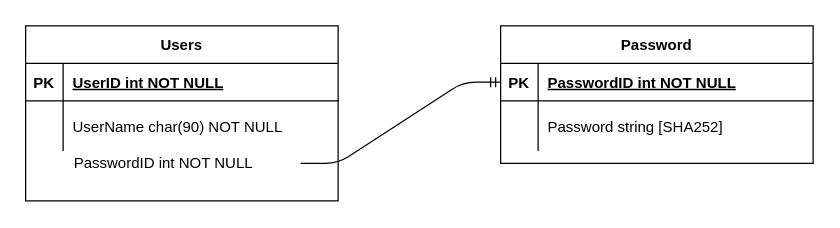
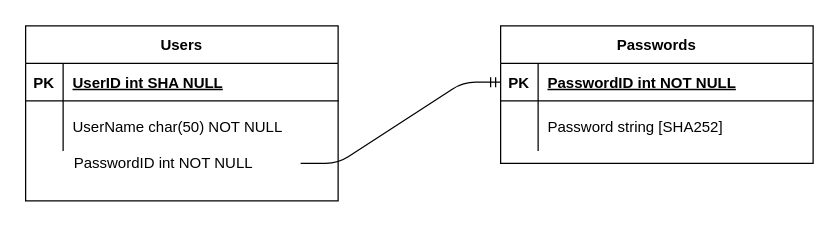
node "Password": label "Password" -> "Passwords"
node "UserID int NOT NULL": label "UserID int NOT NULL" -> "UserID int SHA NULL"
node "UserName char(90) NOT NULL": label "UserName char(90) NOT NULL" -> "UserName char(50) NOT NULL"
